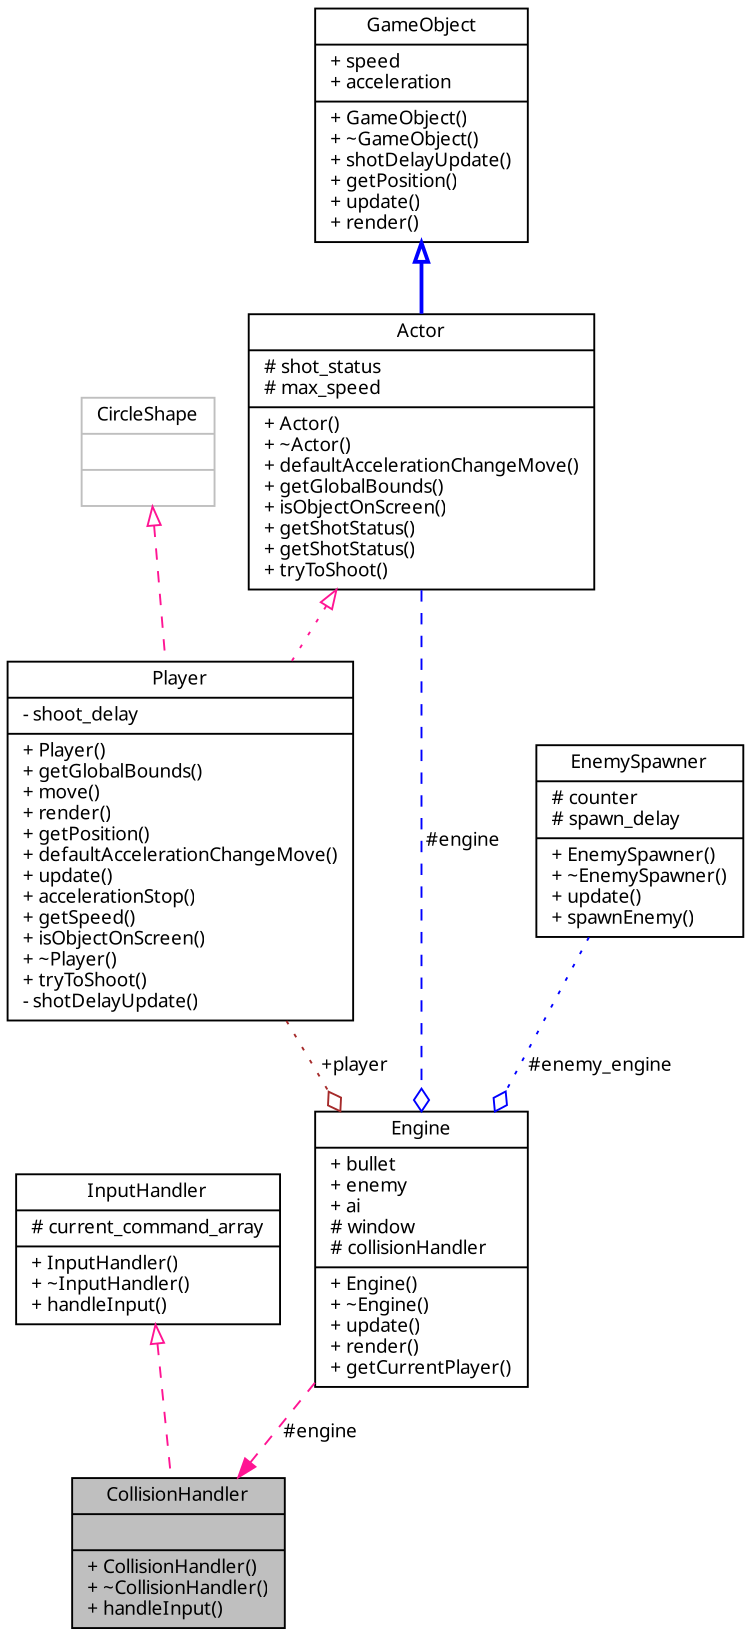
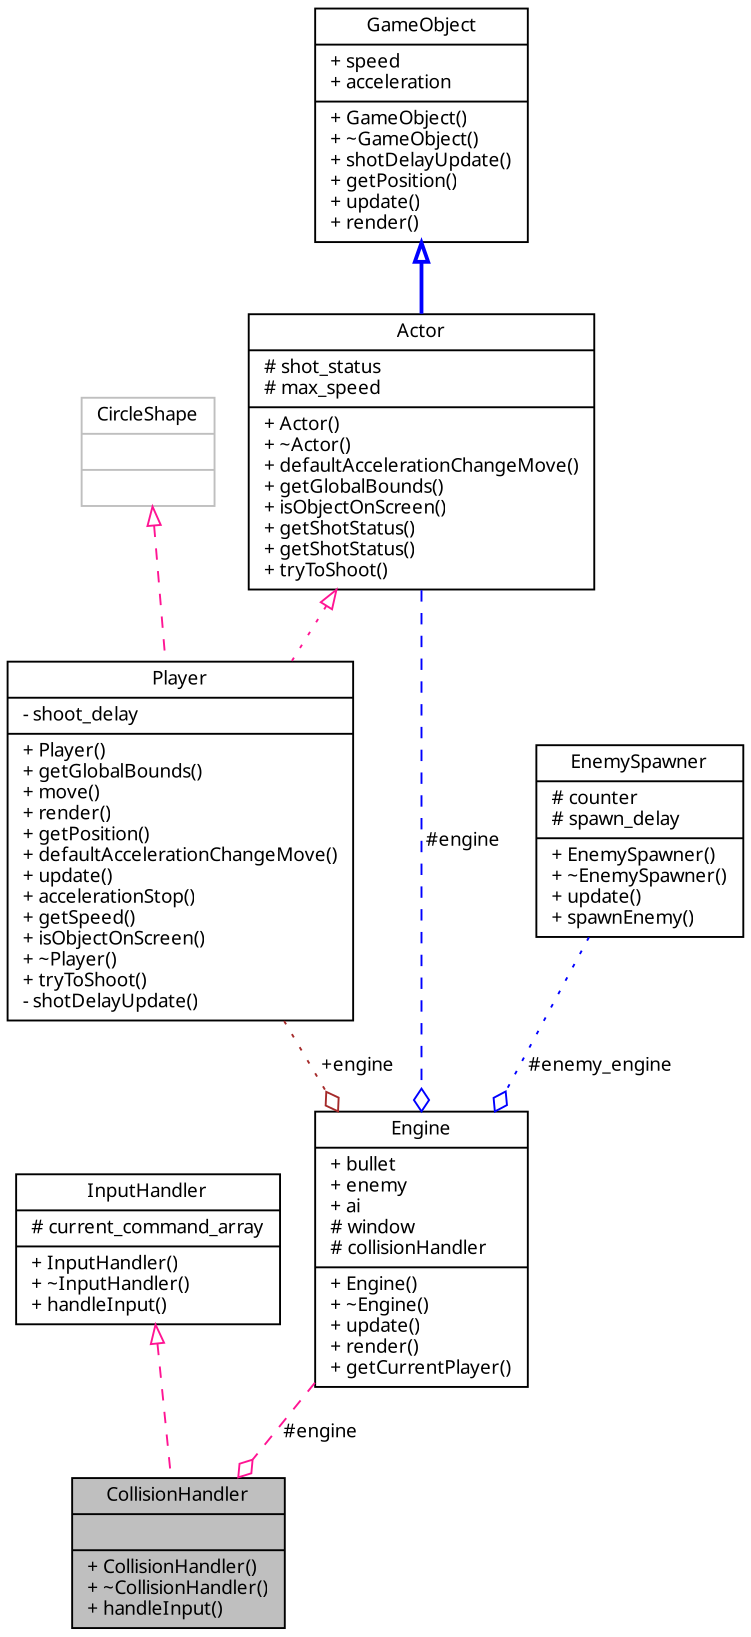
edge "Player" -> "Engine": label " +player" -> " +engine"
edge "Engine" -> "CollisionHandler": arrowhead normal -> odiamond
